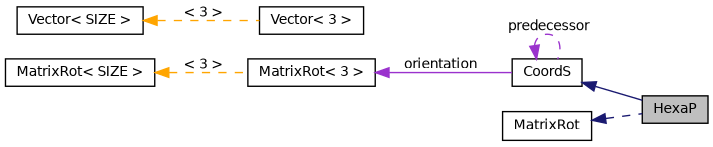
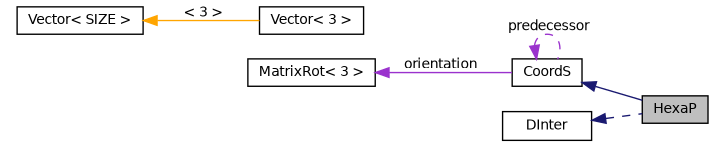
edge "Vector< 3 >" -> "Vector< SIZE >": style dashed -> solid
node "MatrixRot< SIZE >": removed
node "MatrixRot": label "MatrixRot" -> "DInter"
